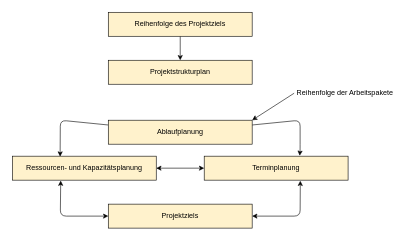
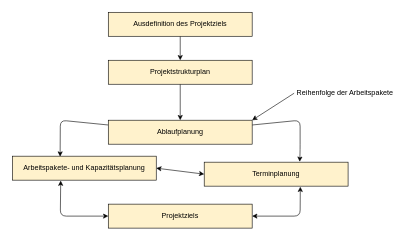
node "Reihenfolge des Projektziels": label "Reihenfolge des Projektziels" -> "Ausdefinition des Projektziels"
edge "Projektstrukturplan" -> "Ablaufplanung": added
node "Ressourcen- und Kapazitätsplanung": label "Ressourcen- und Kapazitätsplanung" -> "Arbeitspakete- und Kapazitätsplanung"
node "Terminplanung": moved (276, 168) -> (276, 174)
